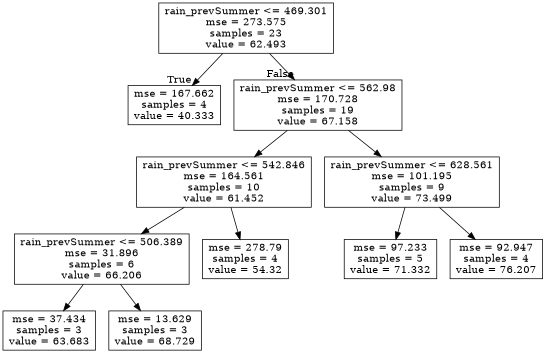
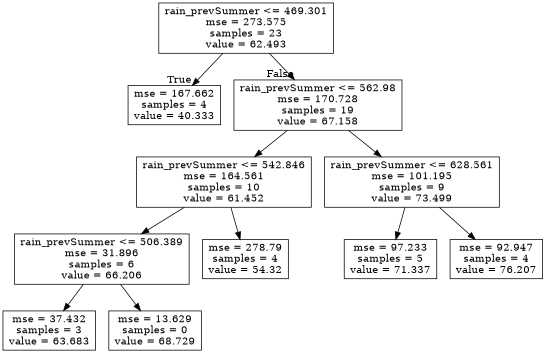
node "mse = 97.233 samples = 5 value = 71.332": label "mse = 97.233 samples = 5 value = 71.332" -> "mse = 97.233 samples = 5 value = 71.337"
node "mse = 37.434 samples = 3 value = 63.683": label "mse = 37.434 samples = 3 value = 63.683" -> "mse = 37.432 samples = 3 value = 63.683"
node "mse = 13.629 samples = 3 value = 68.729": label "mse = 13.629 samples = 3 value = 68.729" -> "mse = 13.629 samples = 0 value = 68.729"
